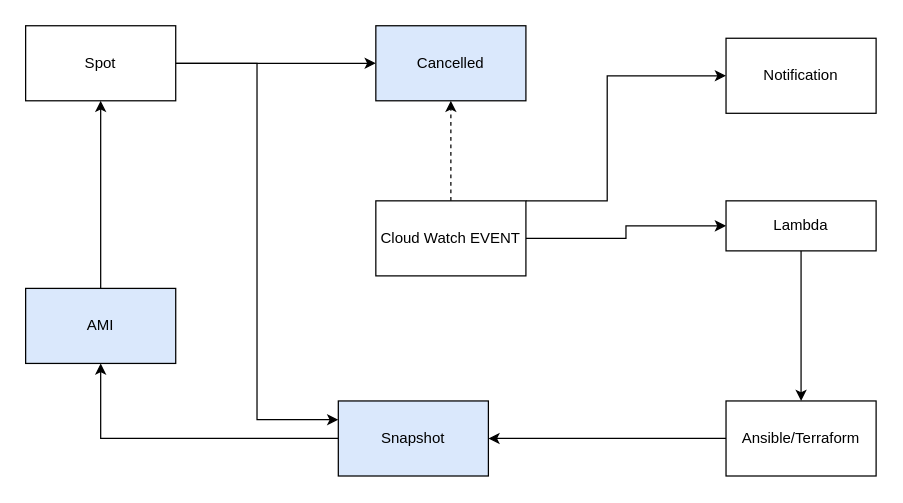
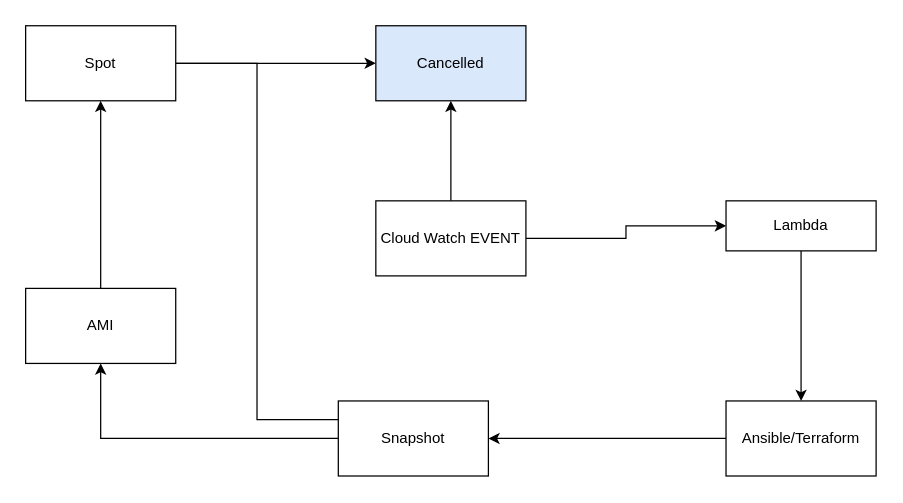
node "Notification": removed
edge "Cloud Watch EVENT" -> "Notification": removed
edge "Cloud Watch EVENT" -> "Cancelled": style dashed -> solid
node "AMI": fillcolor #dae8fc -> #ffffff
edge "Spot" -> "Snapshot": arrowhead classic -> none
node "Snapshot": fillcolor #dae8fc -> #ffffff
